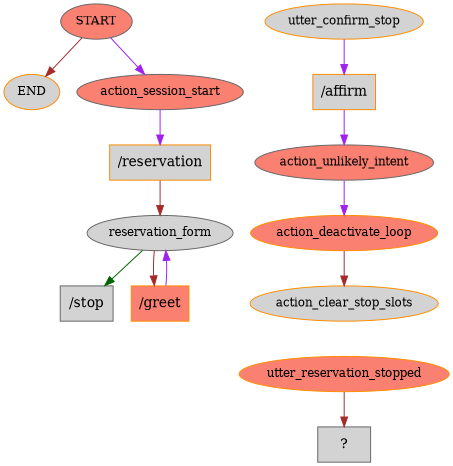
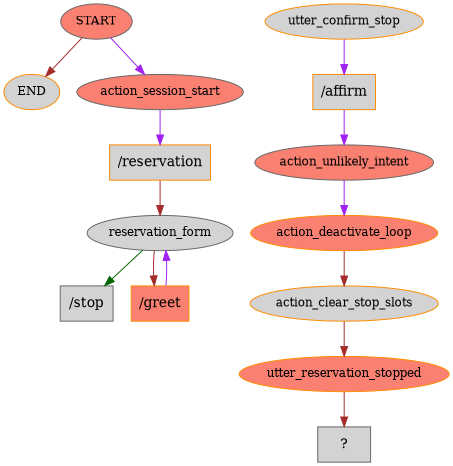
edge "action_clear_stop_slots" -> "utter_reservation_stopped": added
